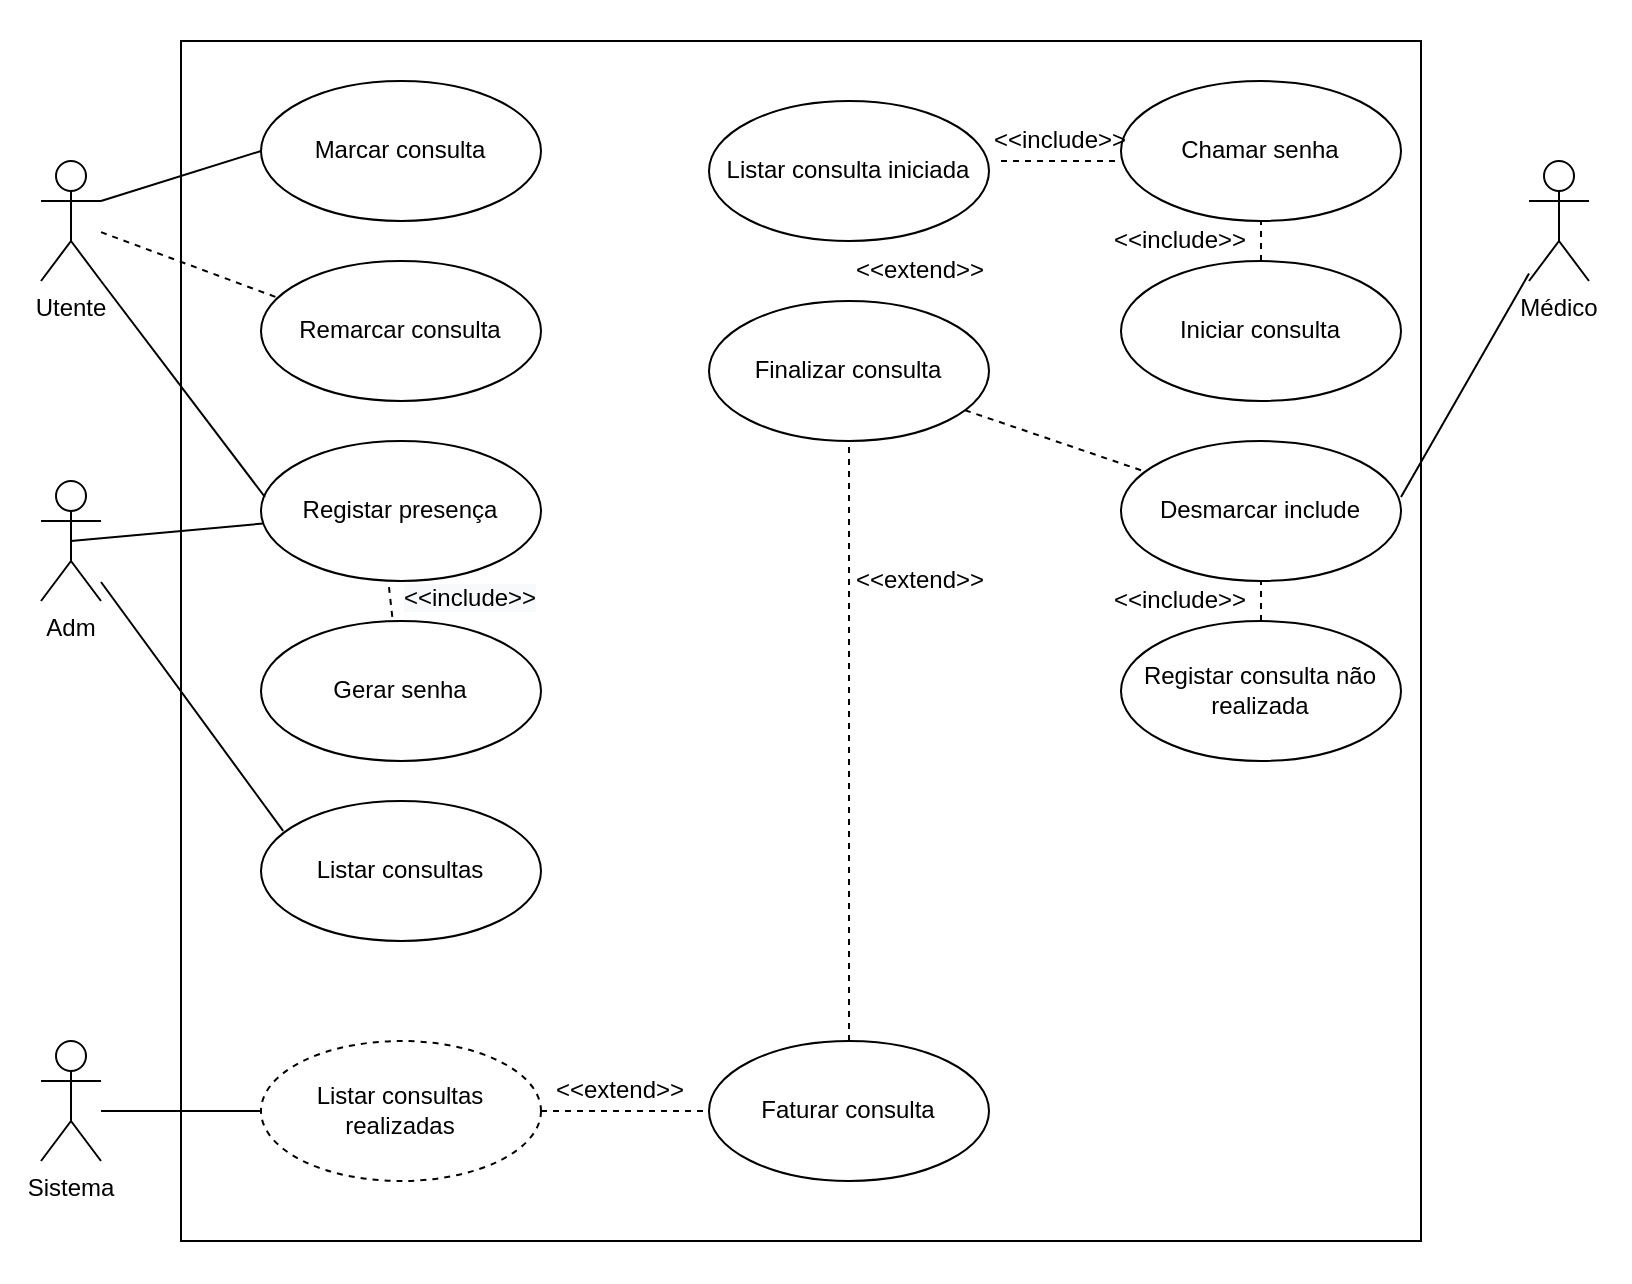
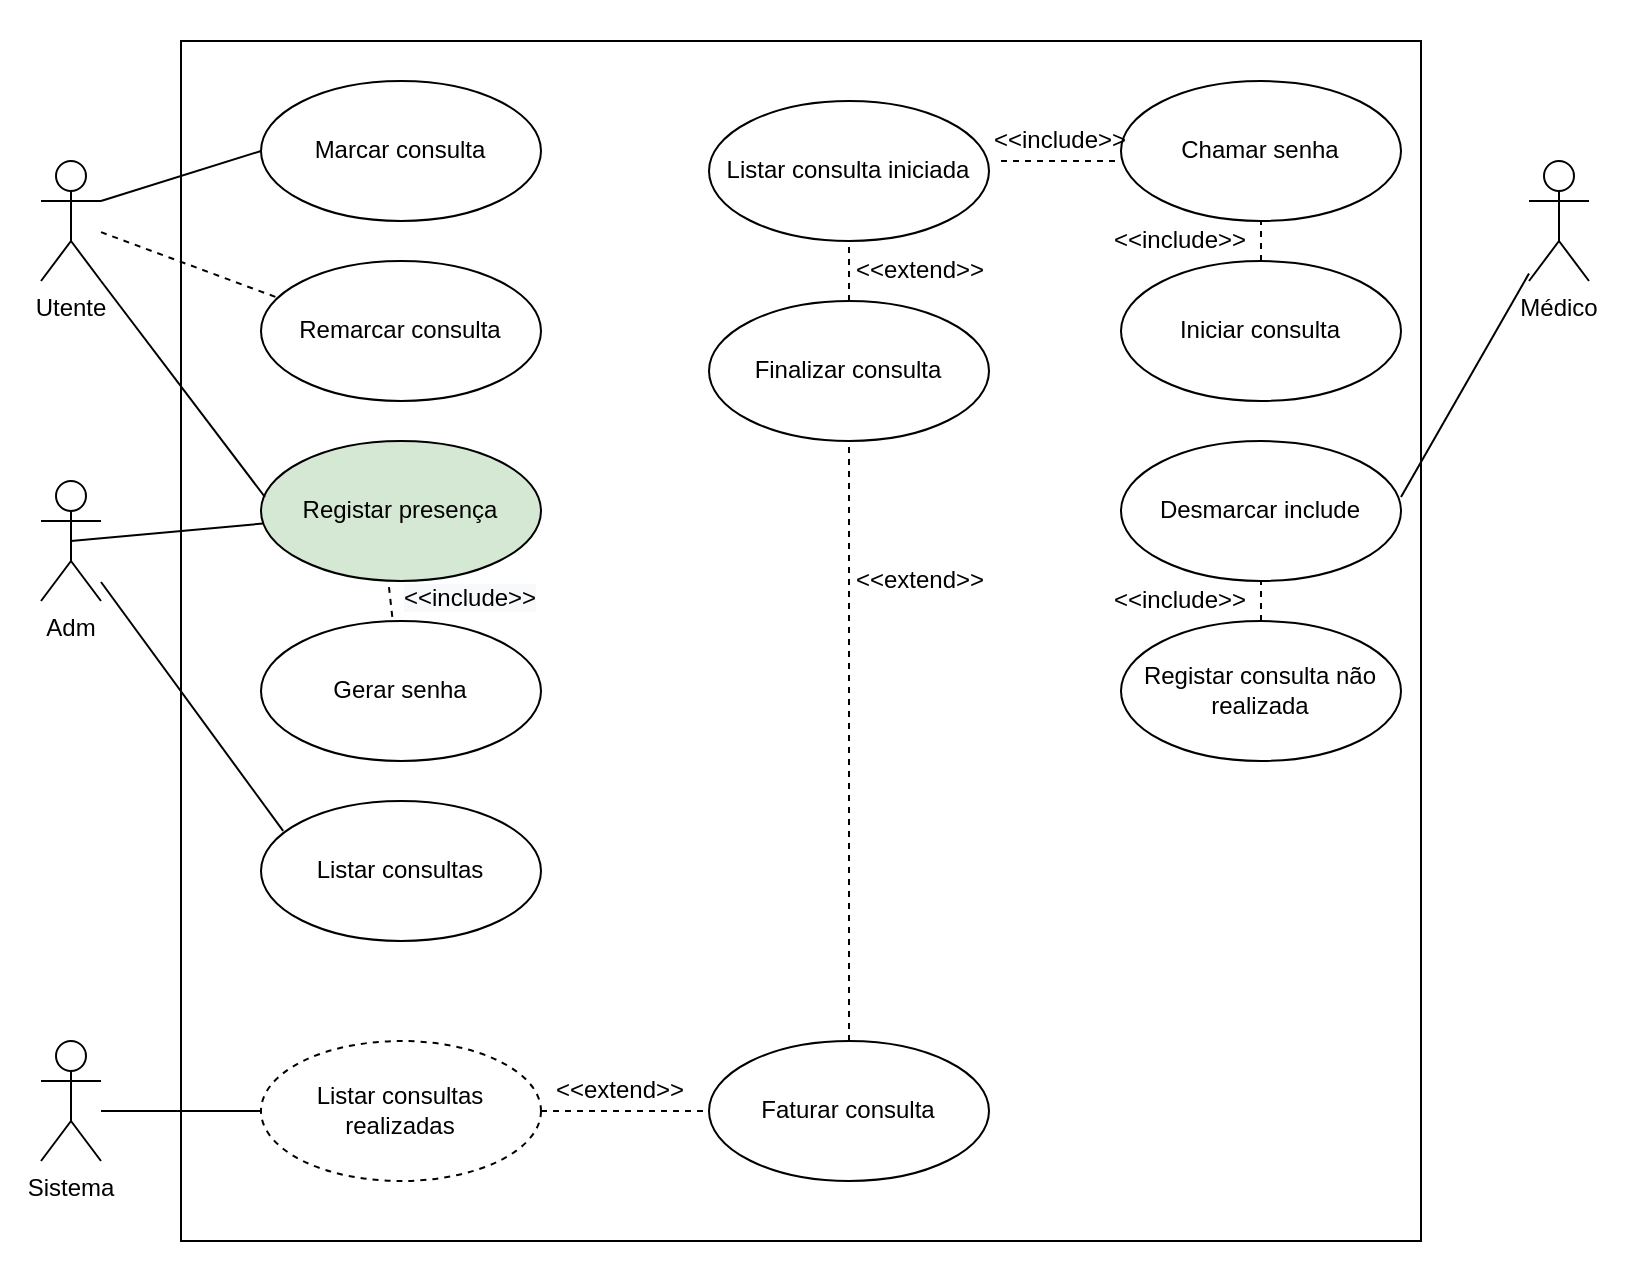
edge "Finalizar consulta" -- "Desmarcar include": now "Finalizar consulta" -- "Listar consulta iniciada"
node "Registar presença": fillcolor #ffffff -> #d5e8d4
